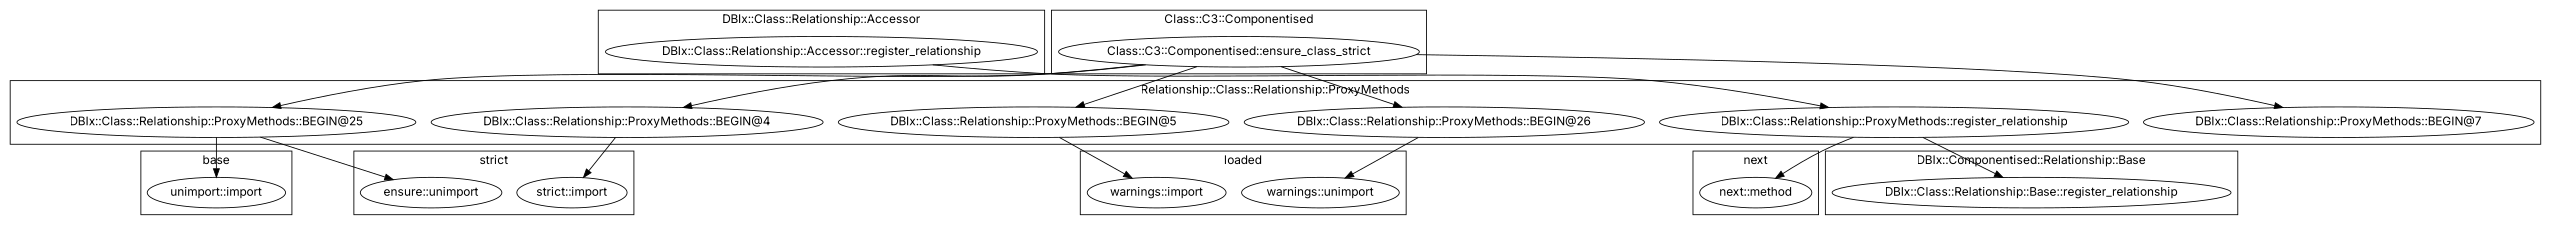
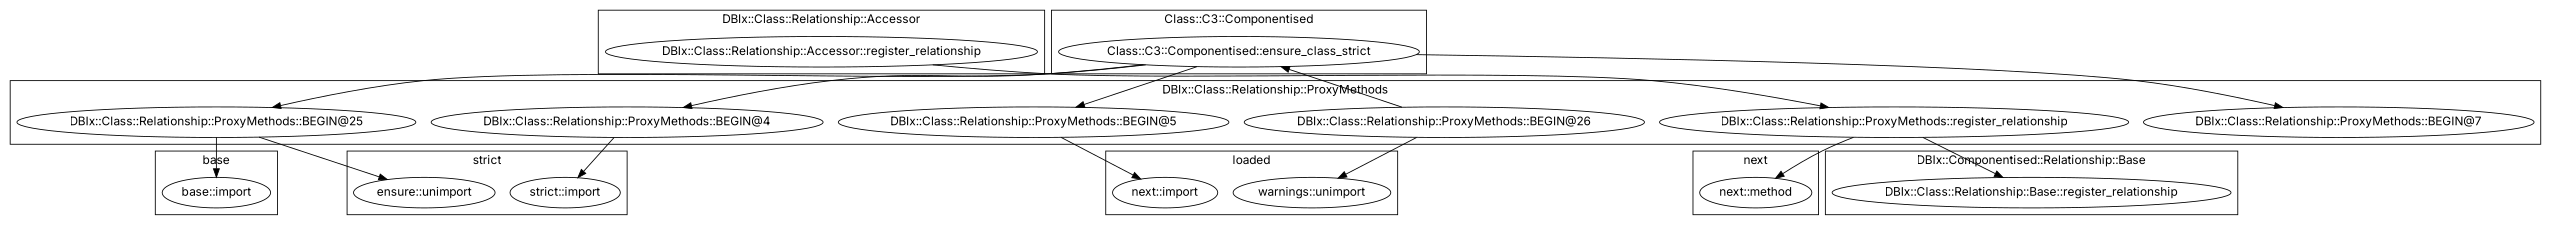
edge "Class::C3::Componentised::ensure_class_strict" -> "DBIx::Class::Relationship::ProxyMethods::BEGIN@26": reversed
cluster "Relationship::Class::Relationship::ProxyMethods": label "Relationship::Class::Relationship::ProxyMethods" -> "DBIx::Class::Relationship::ProxyMethods"
node "unimport::import": label "unimport::import" -> "base::import"
node "warnings::import": label "warnings::import" -> "next::import"
